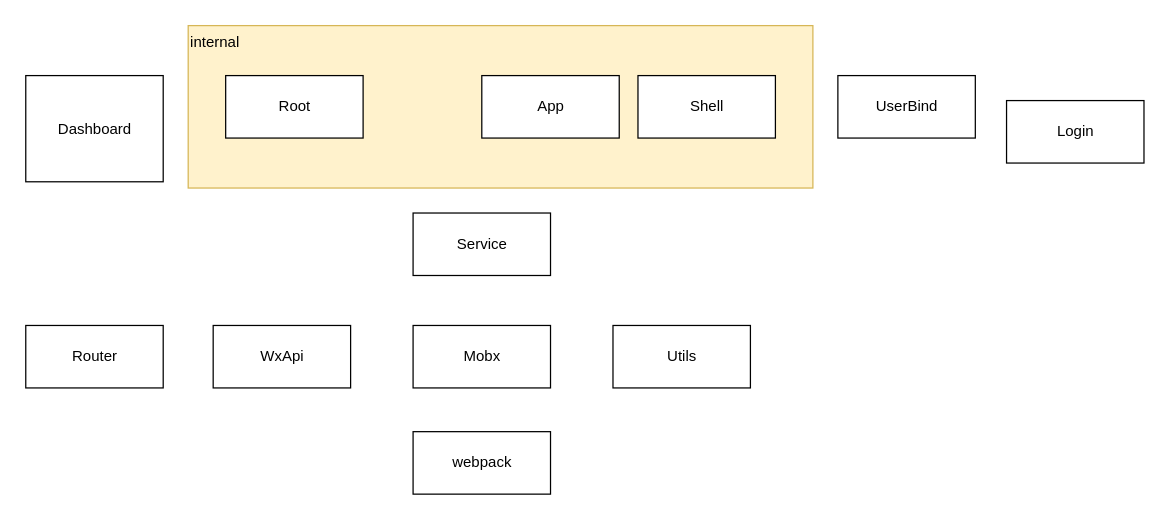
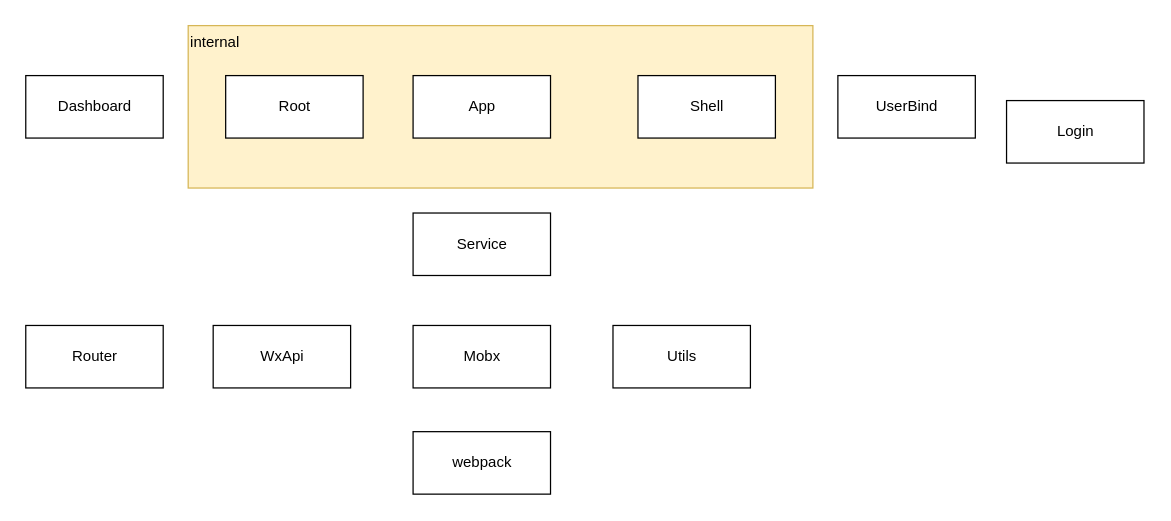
node "App": moved (551, 107) -> (482, 107)
node "Dashboard": size 138x106 -> 138x63
